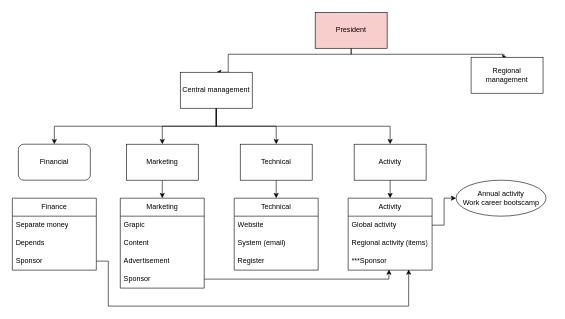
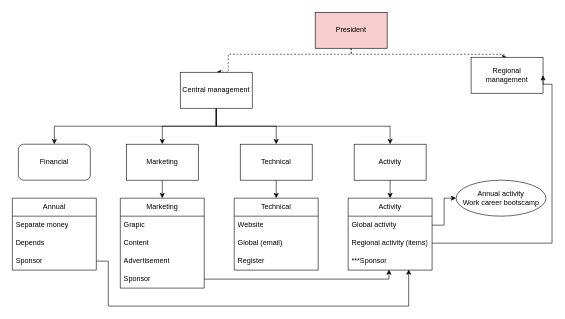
edge "President" -> "Central management": style solid -> dashed
edge "President" -> "Regional management": style solid -> dashed
edge "Regional activity (items)" -> "Regional management": added
node "Finance": label "Finance" -> "Annual"
node "System (email)": label "System (email)" -> "Global (email)"
